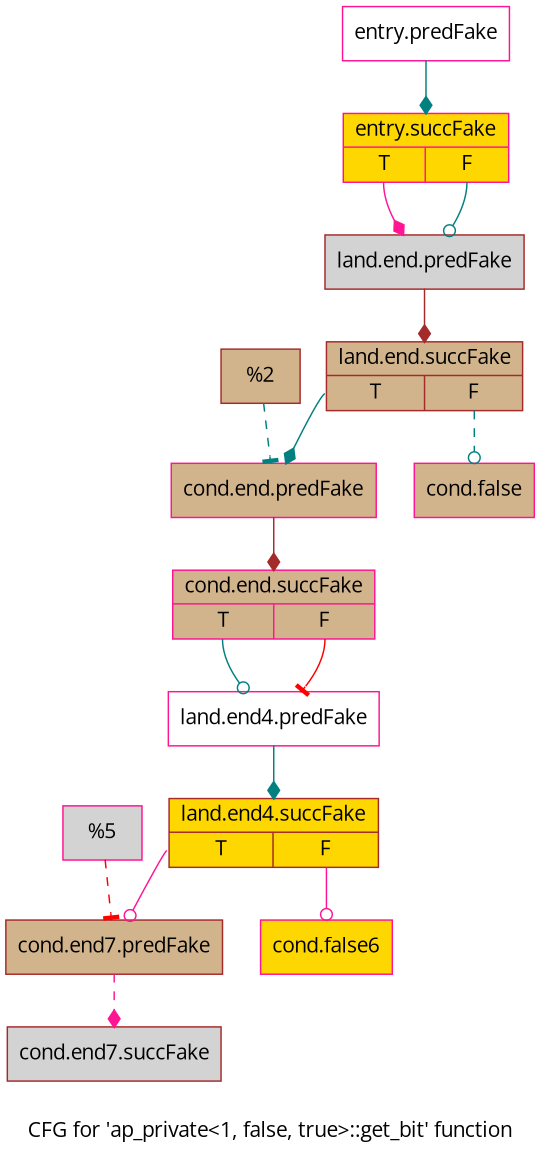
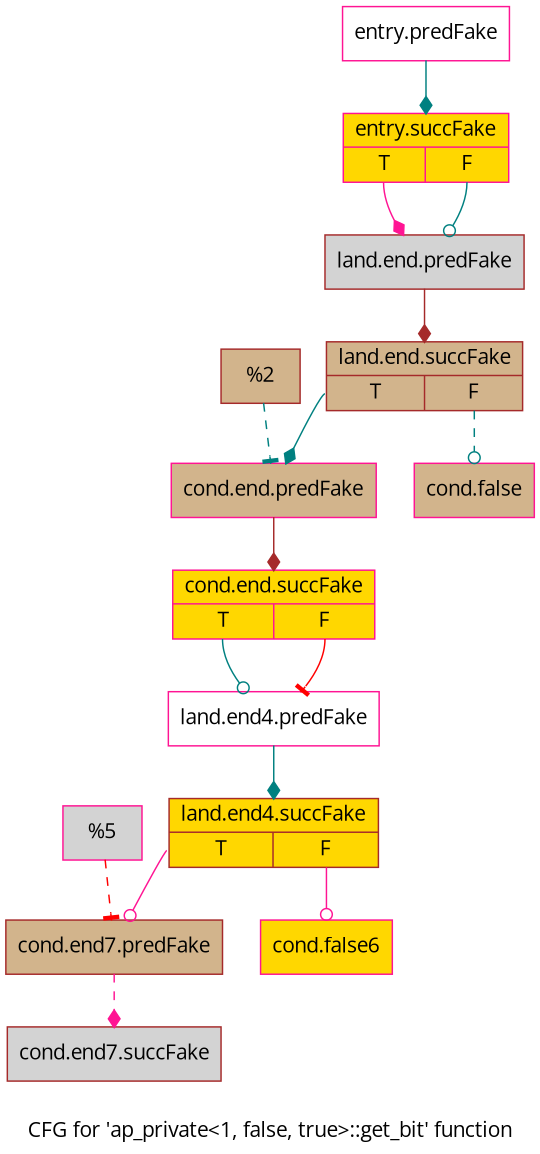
node "cond.end.succFake": fillcolor tan -> gold
